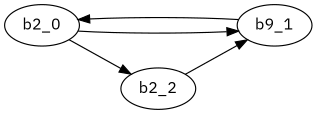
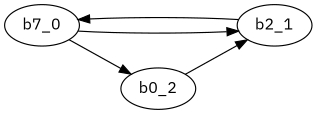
node "b2_0": label "b2_0" -> "b7_0"
node "b9_1": label "b9_1" -> "b2_1"
node "b2_2": label "b2_2" -> "b0_2"
